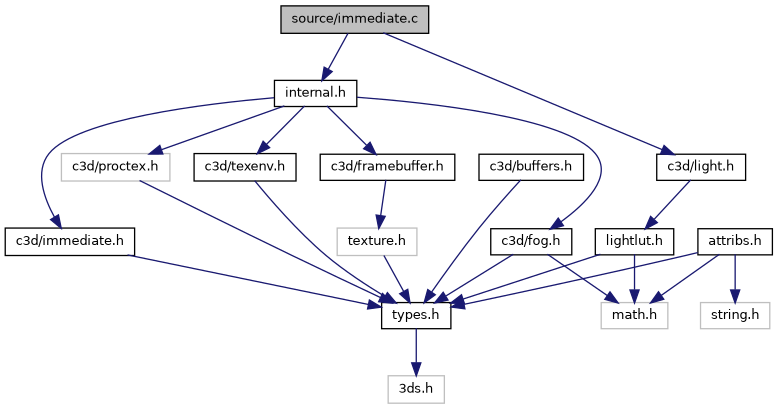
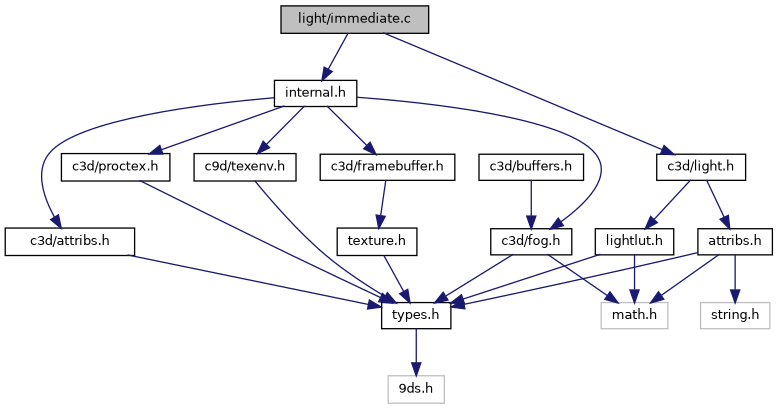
node "source/immediate.c": label "source/immediate.c" -> "light/immediate.c"
node "c3d/proctex.h": color grey75 -> black
node "c3d/texenv.h": label "c3d/texenv.h" -> "c9d/texenv.h"
edge "c3d/light.h" -> "attribs.h": added
edge "c3d/buffers.h" -> "types.h": now "c3d/buffers.h" -> "c3d/fog.h"
node "c3d/immediate.h": label "c3d/immediate.h" -> "c3d/attribs.h"
node "texture.h": color grey75 -> black
node "3ds.h": label "3ds.h" -> "9ds.h"
